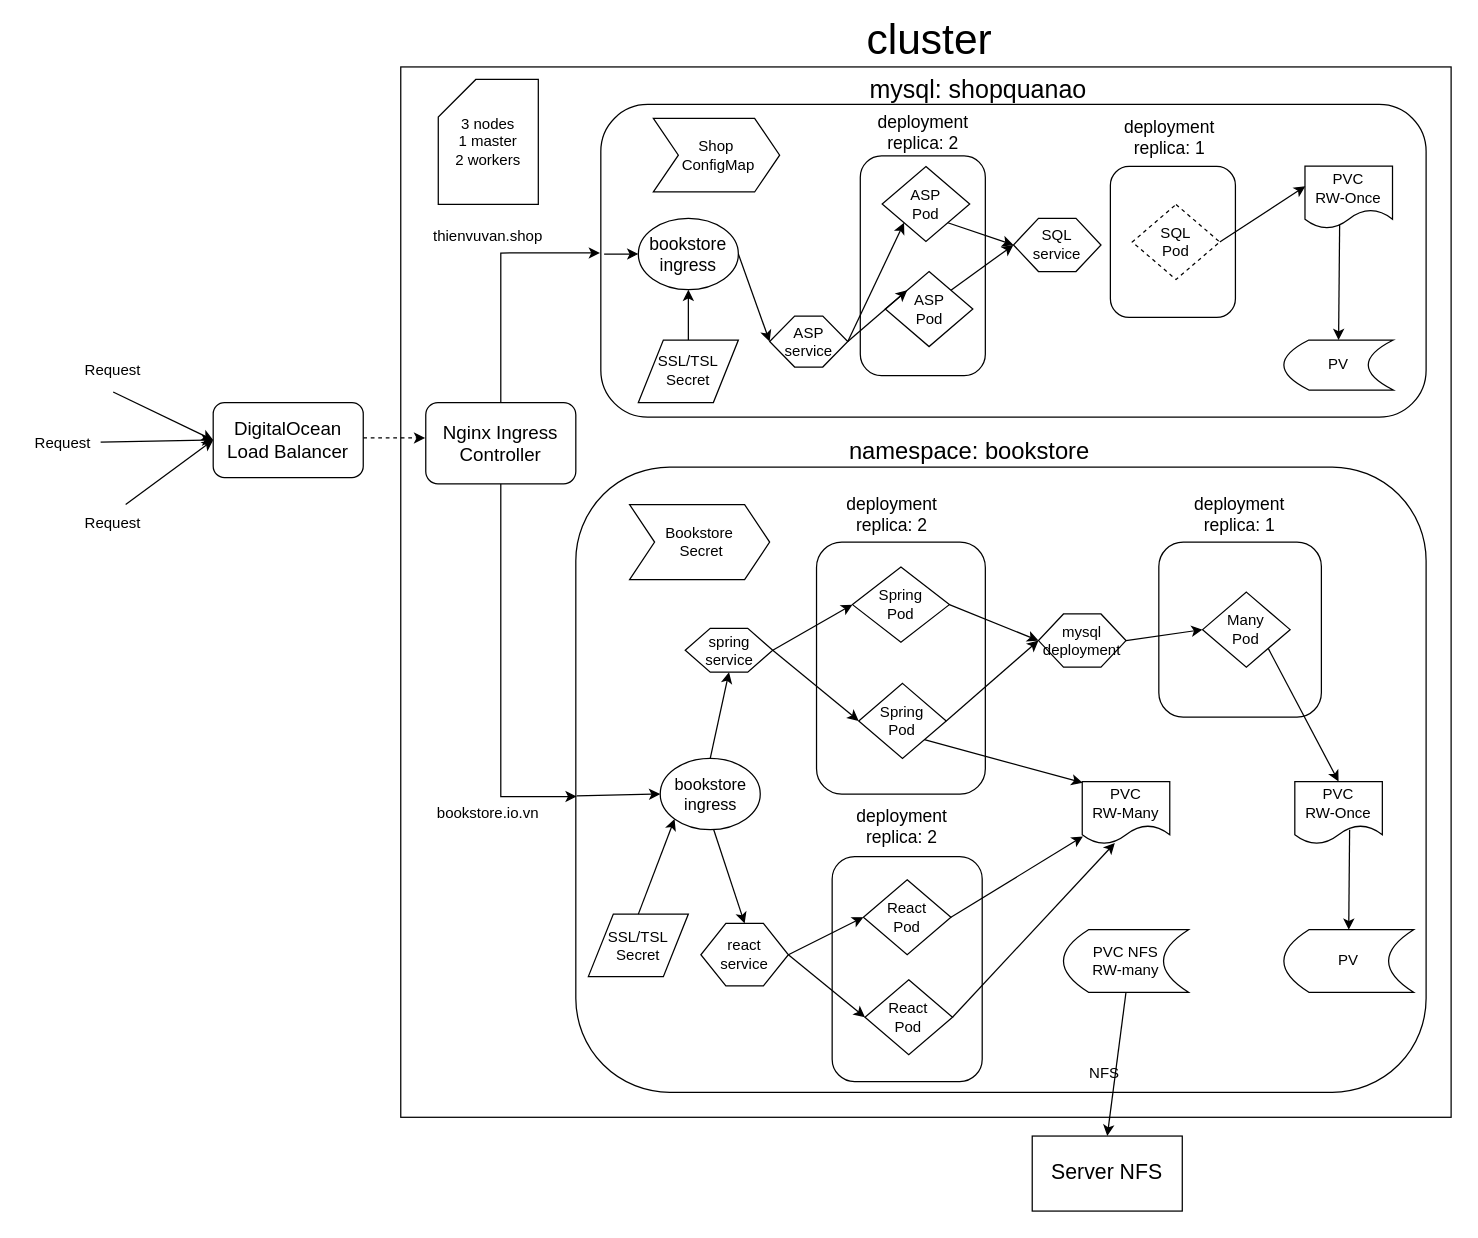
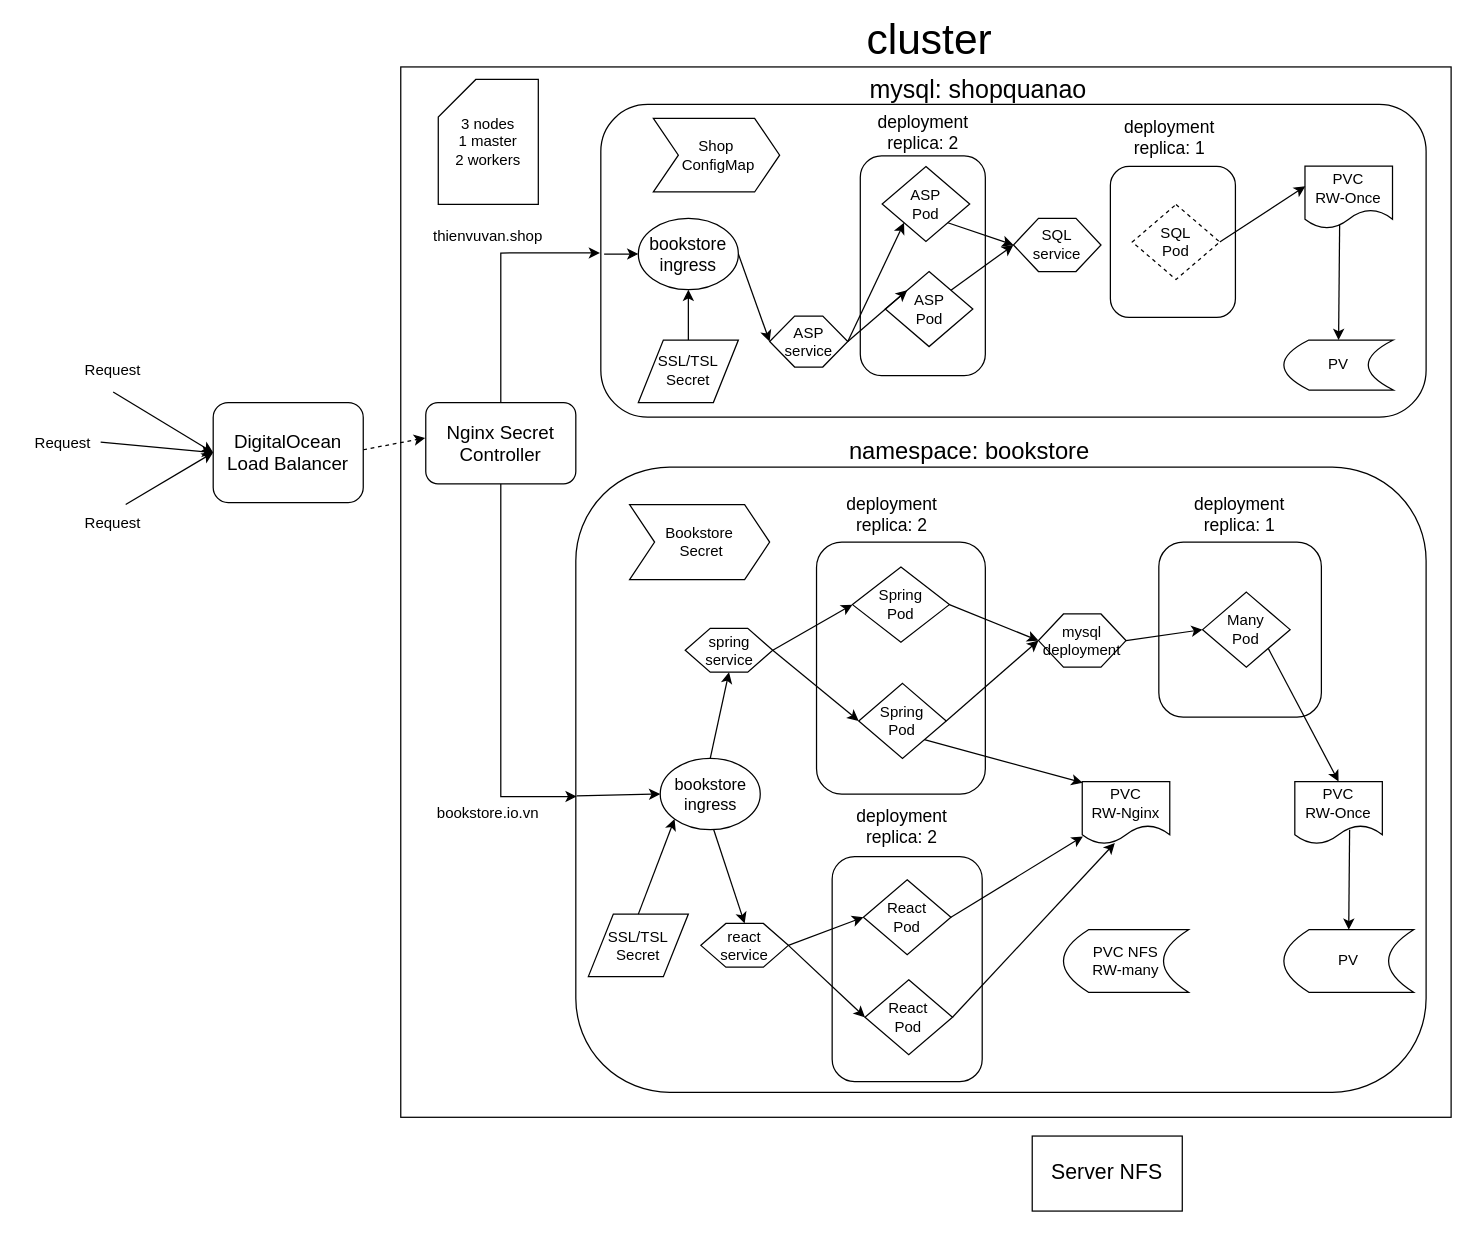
node "DigitalOcean Load Balancer": size 150x75 -> 150x100
node "Nginx Ingress Controller": label "Nginx Ingress Controller" -> "Nginx Secret Controller"
node "PVC RW-Many": label "PVC RW-Many" -> "PVC RW-Nginx"
node "react service": size 88x63 -> 88x44
edge "PVC NFS RW-many" -> "Server NFS": removed
node "NFS": removed
